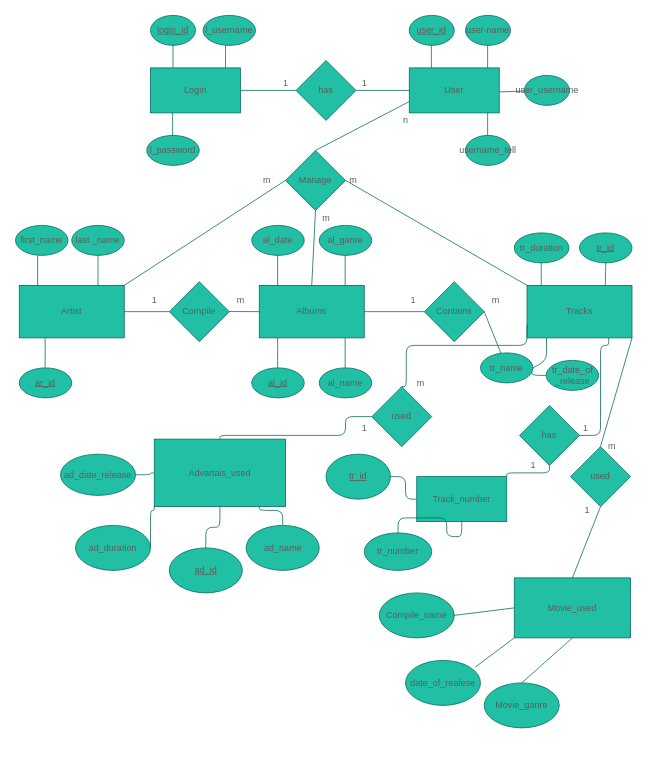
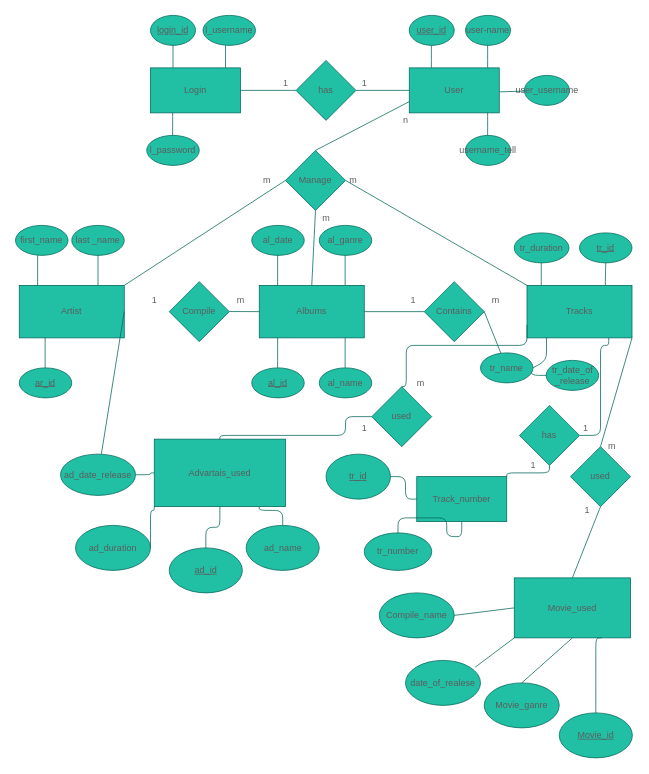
edge "Artist" -- "Compile": now "Artist" -- "ad_date_release"
edge "Movie_used" -- "Movie_id": added
node "Movie_id": added
